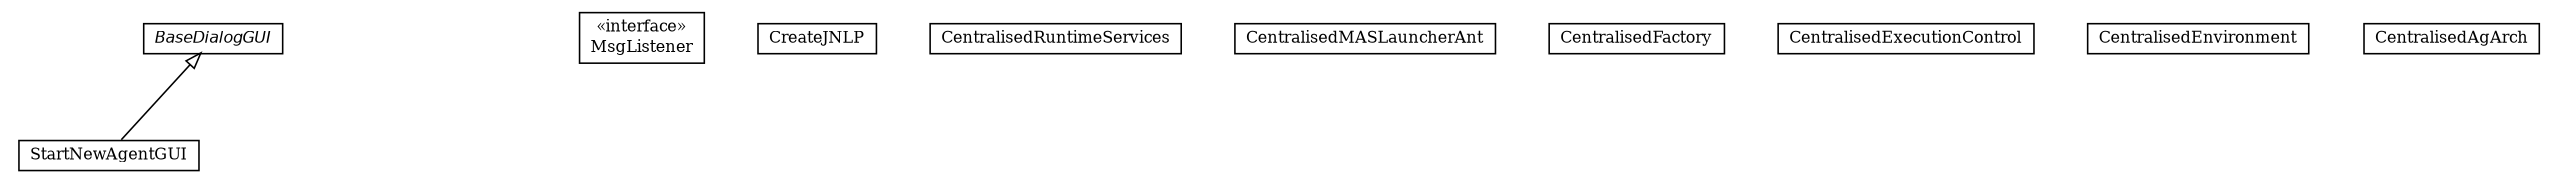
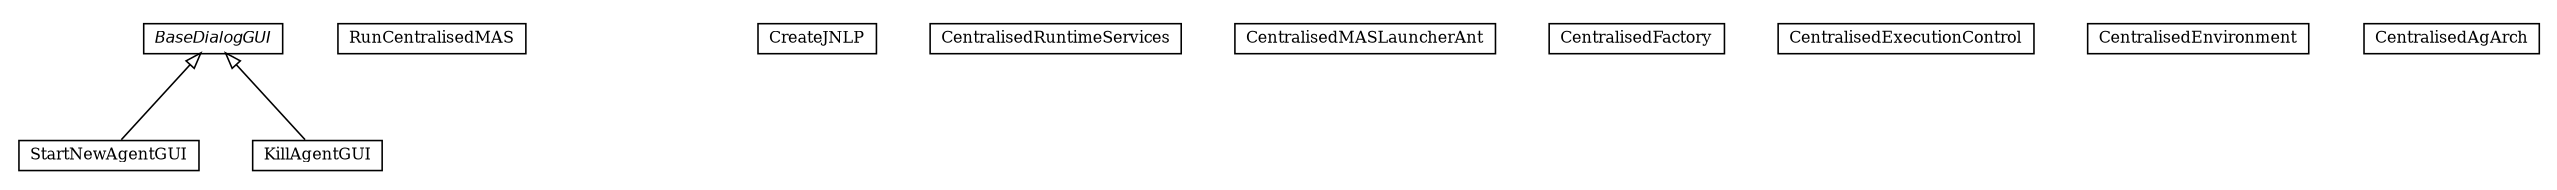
node "RunCentralisedMAS": added
node "MsgListener": removed
node "KillAgentGUI": added
